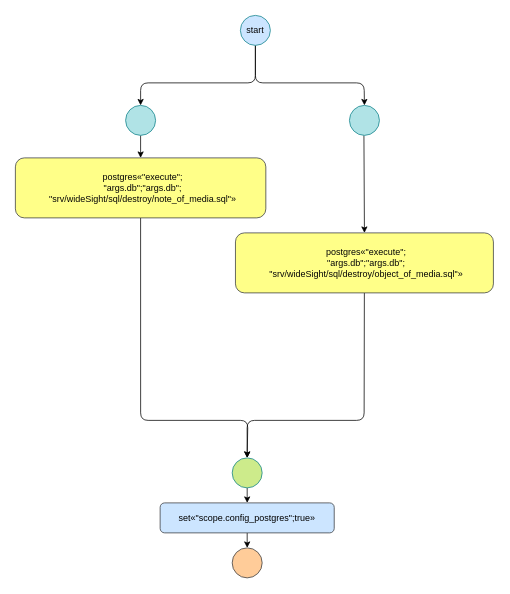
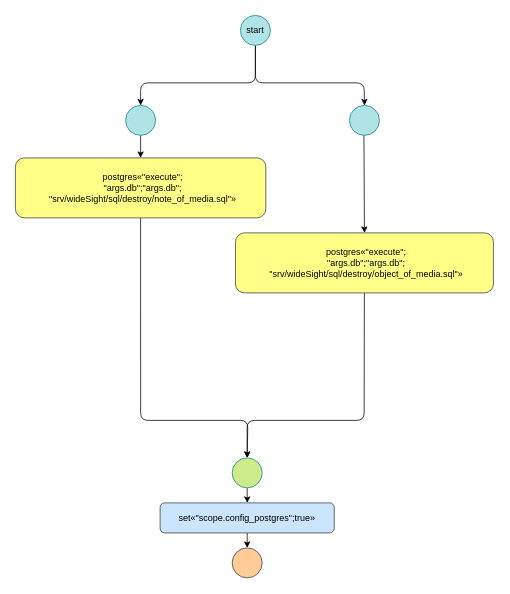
node "start": fillcolor #cce5ff -> #b0e3e6
